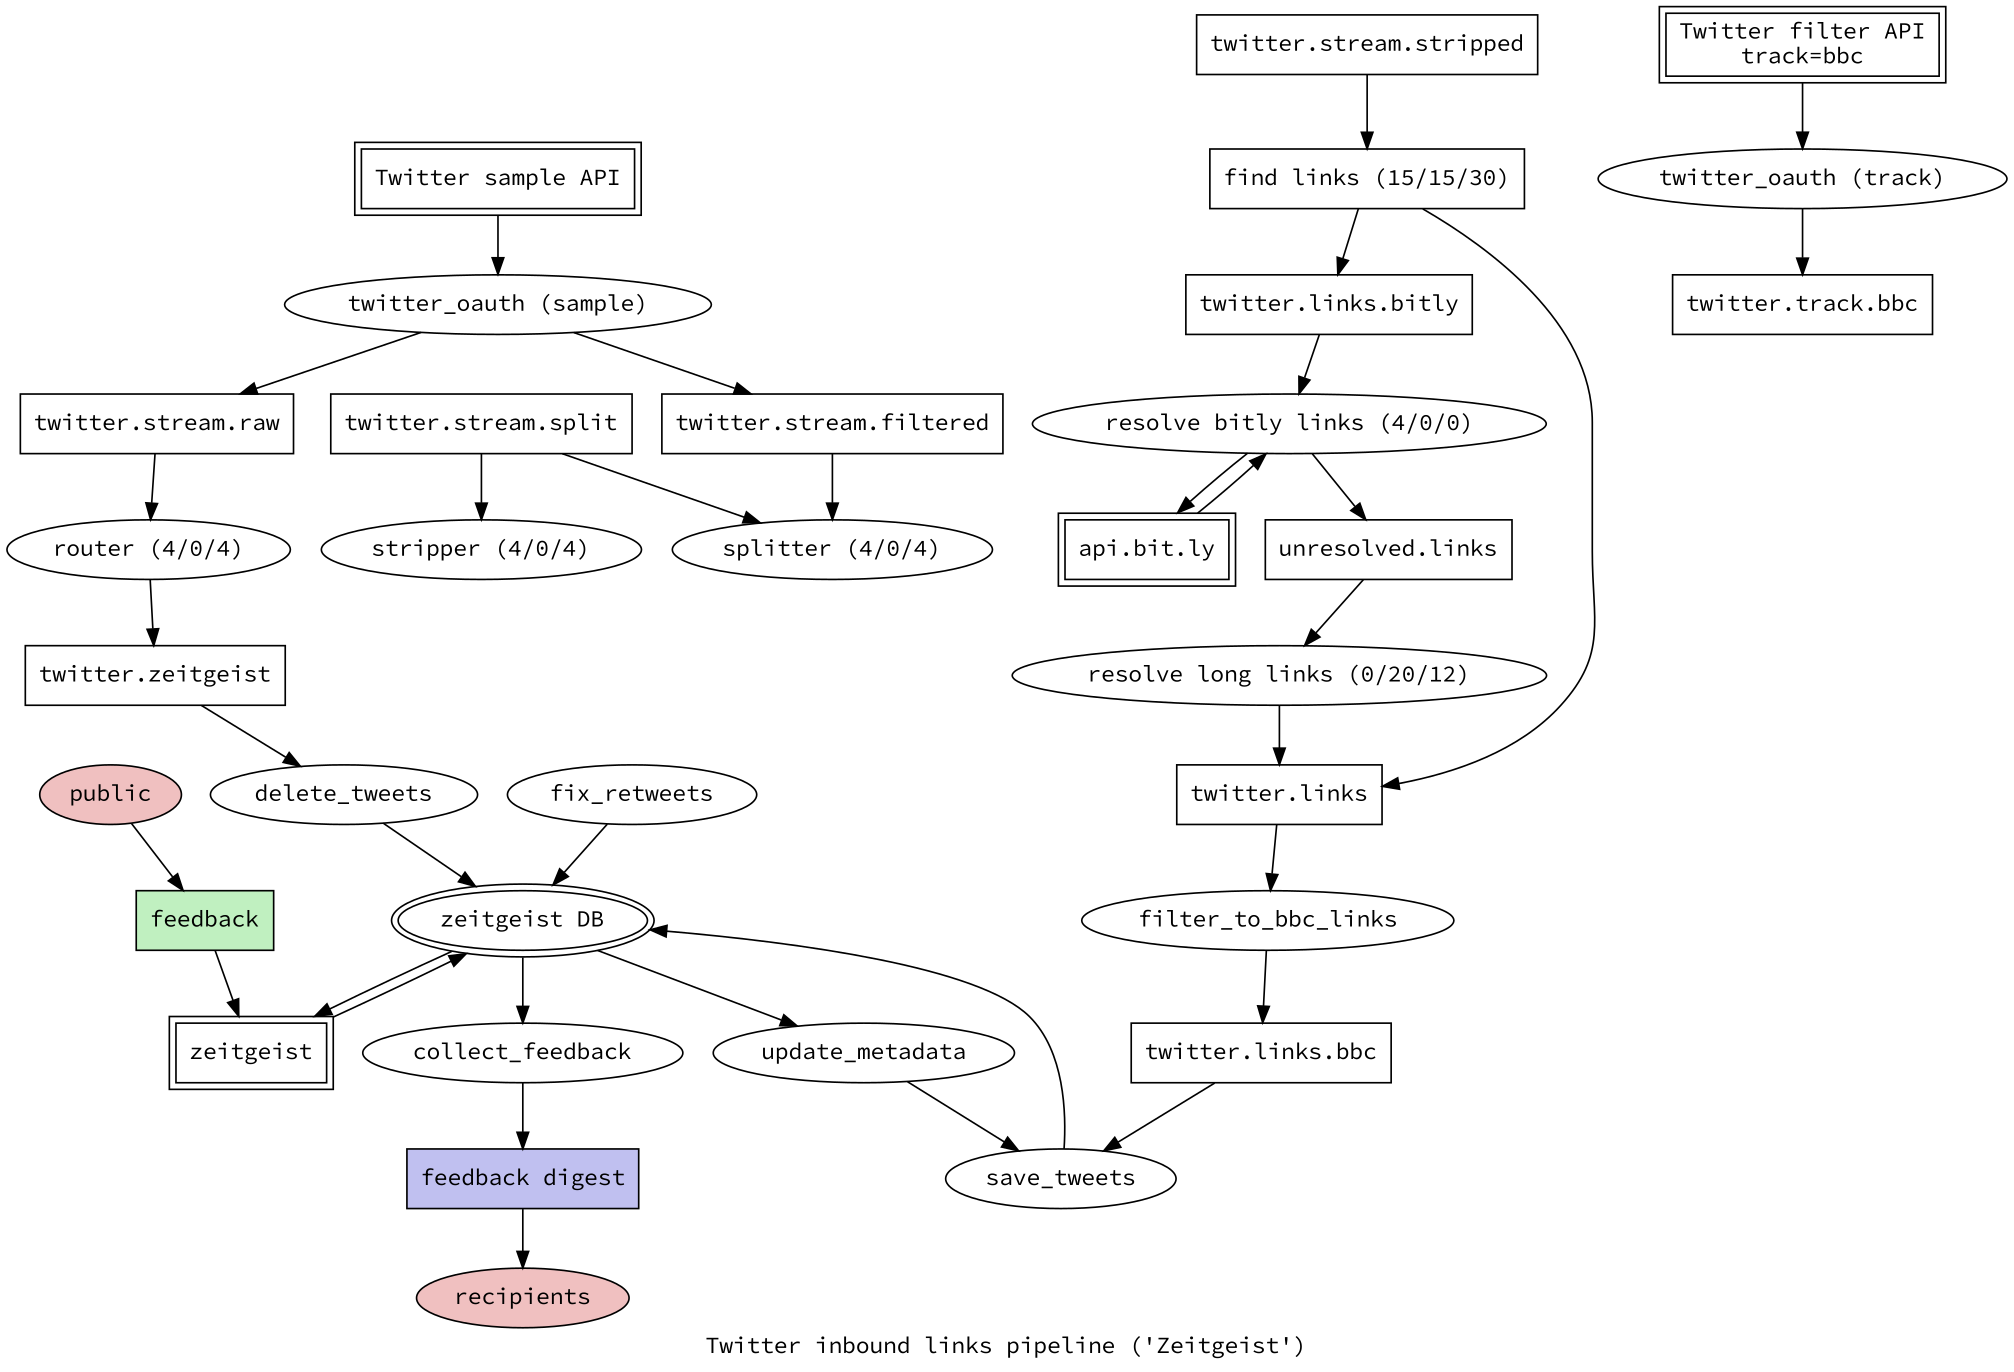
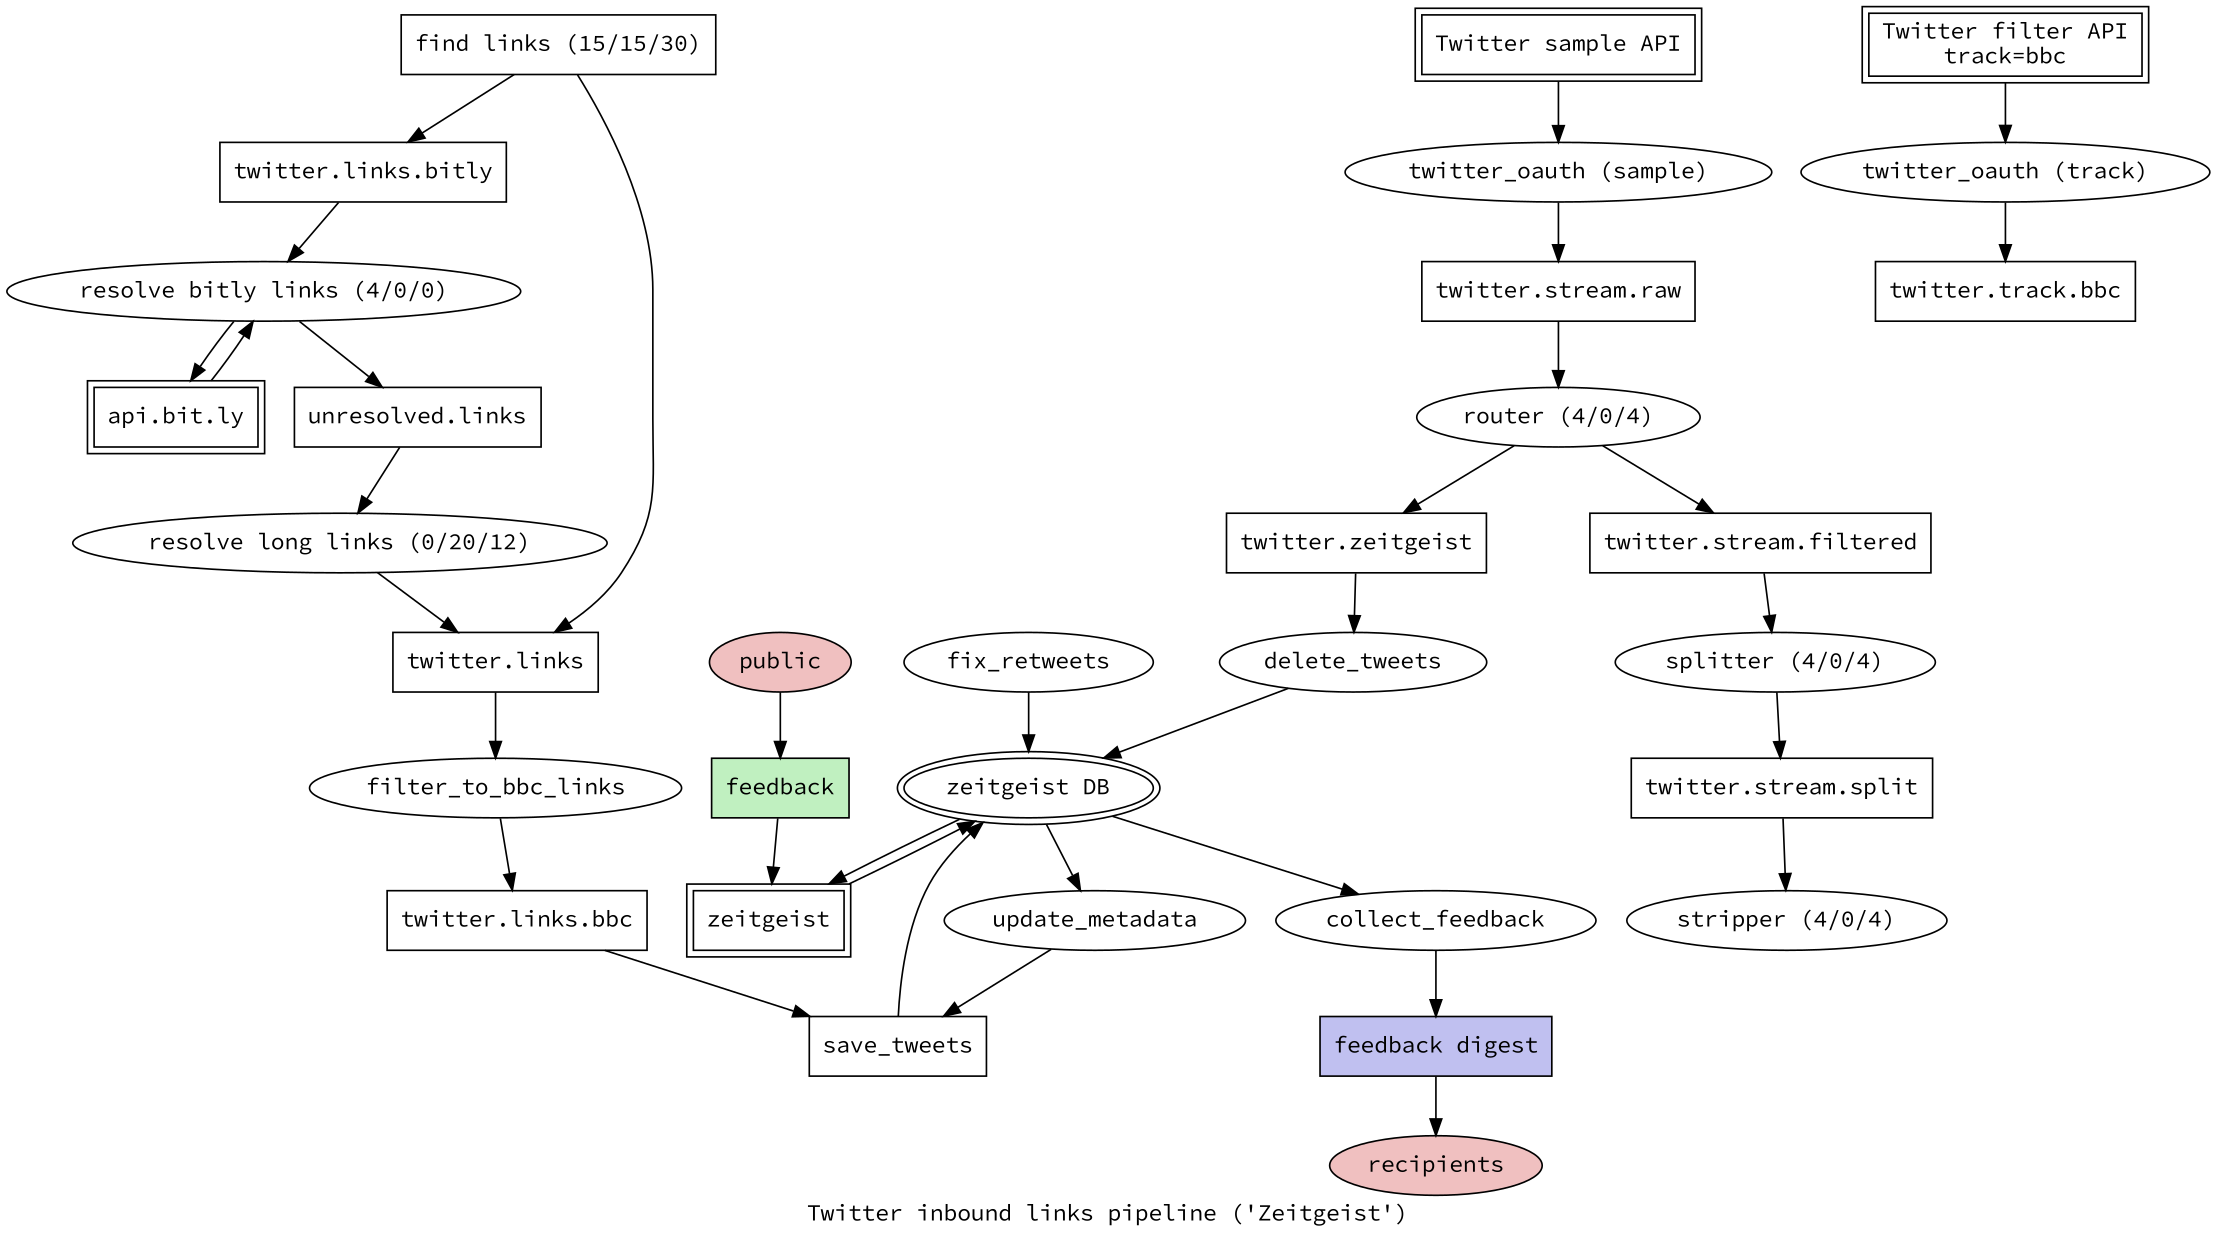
node "twitter.stream.stripped": removed
edge "twitter_oauth (sample)" -> "twitter.stream.filtered": now "router (4/0/4)" -> "twitter.stream.filtered"
edge "twitter.stream.split" -> "splitter (4/0/4)": reversed
node "save_tweets": shape ellipse -> box
